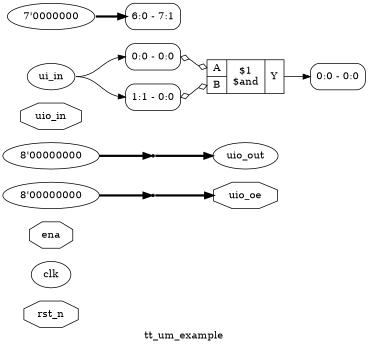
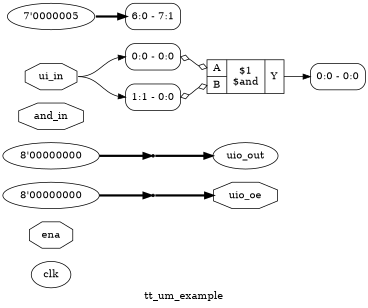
node "7'0000000": label "7'0000000" -> "7'0000005"
node "ui_in": shape ellipse -> octagon
node "uio_in": label "uio_in" -> "and_in"
node "rst_n": removed
